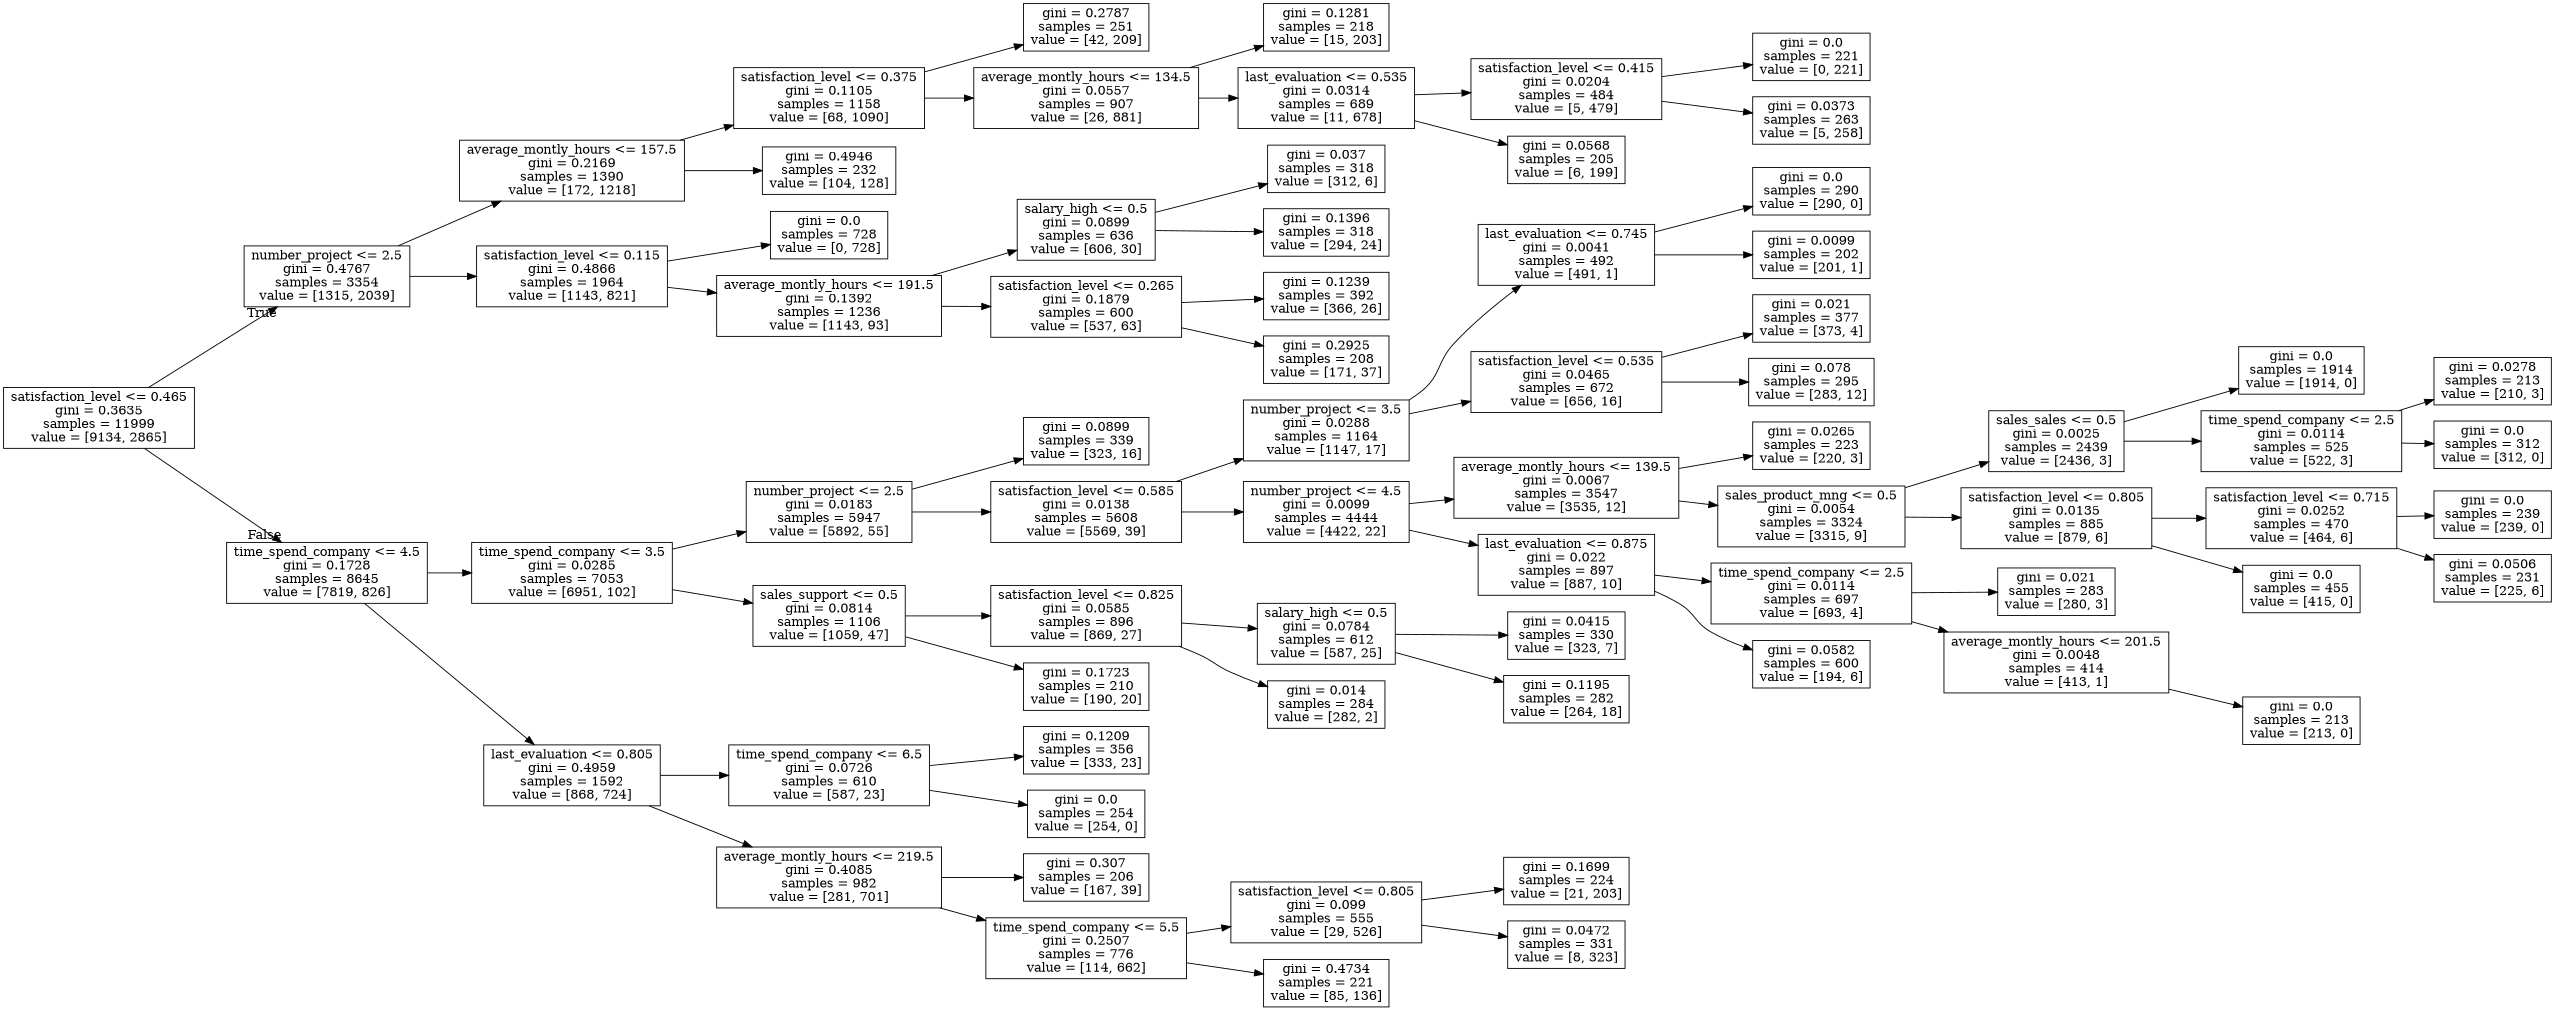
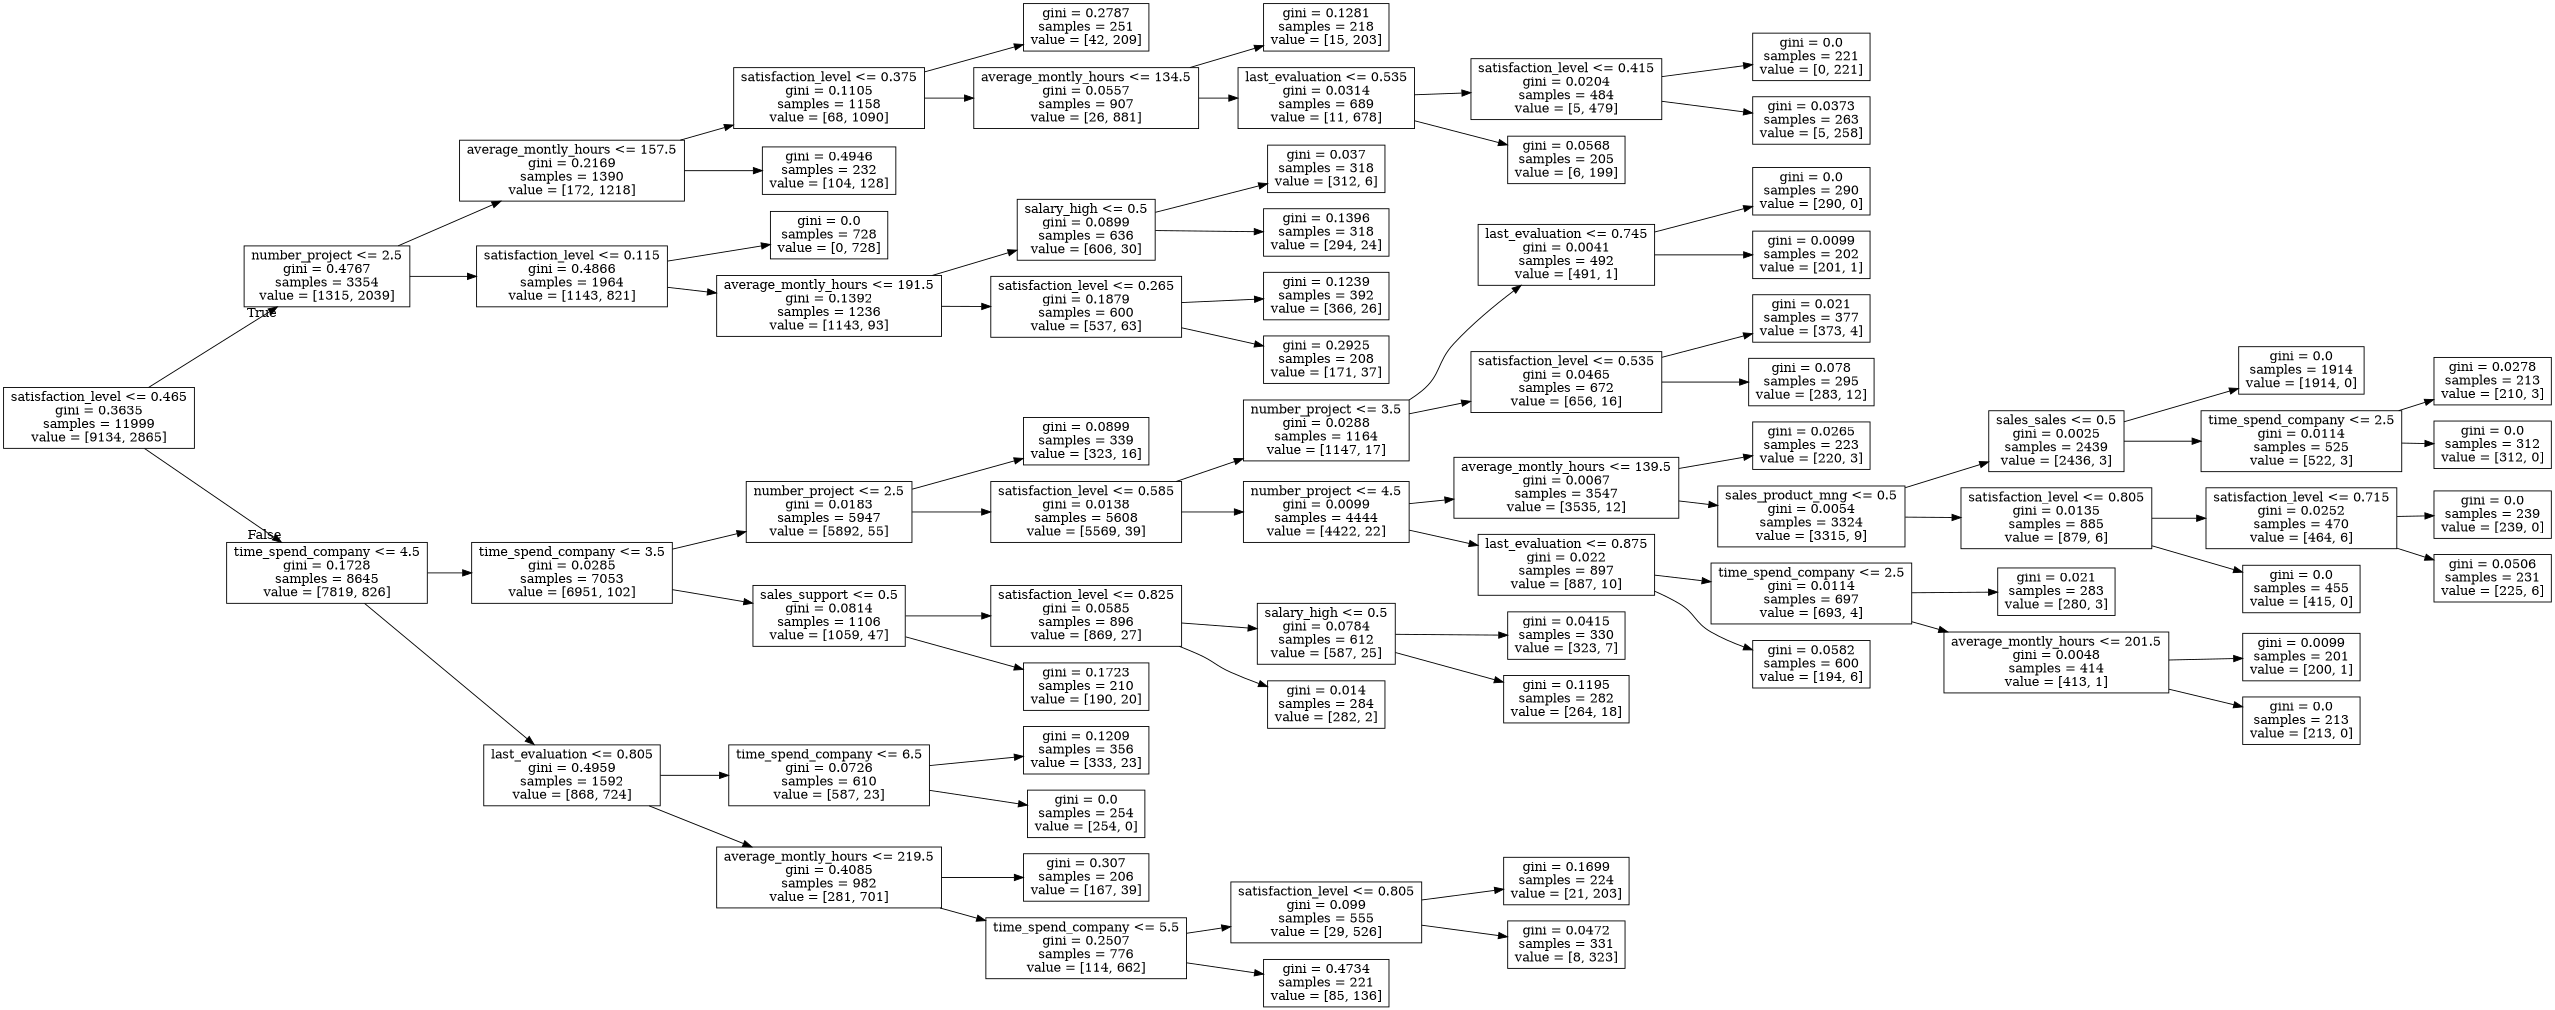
node "gini = 0.0099 samples = 201 value = [200, 1]": added
